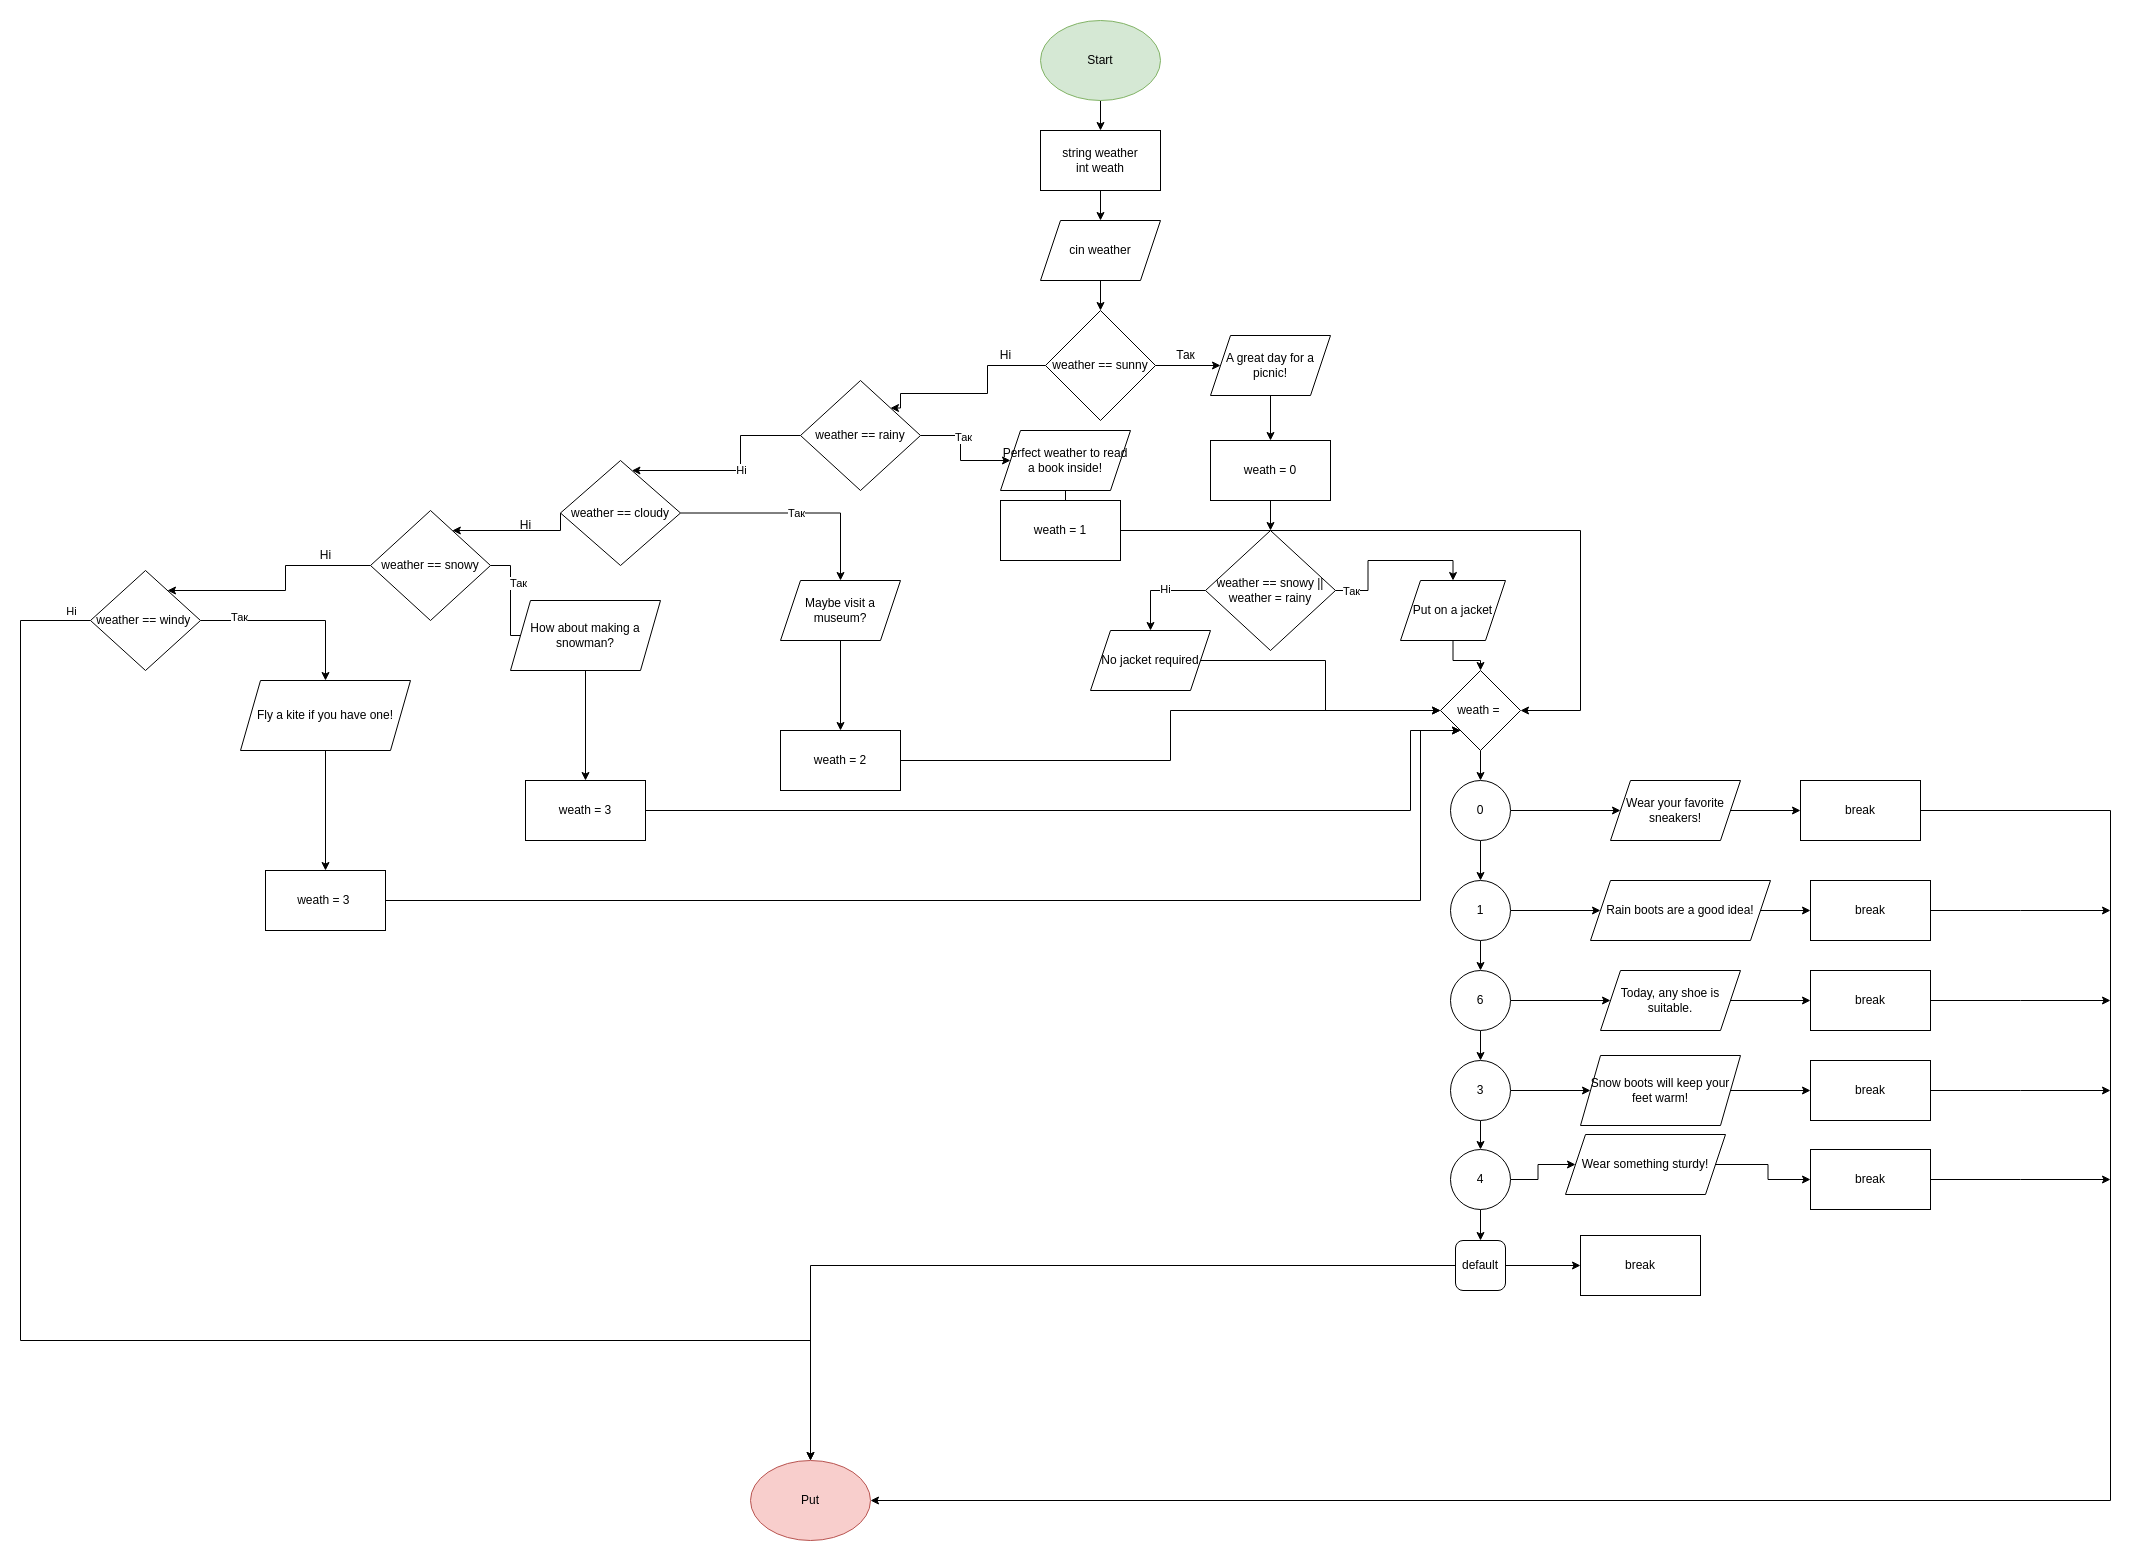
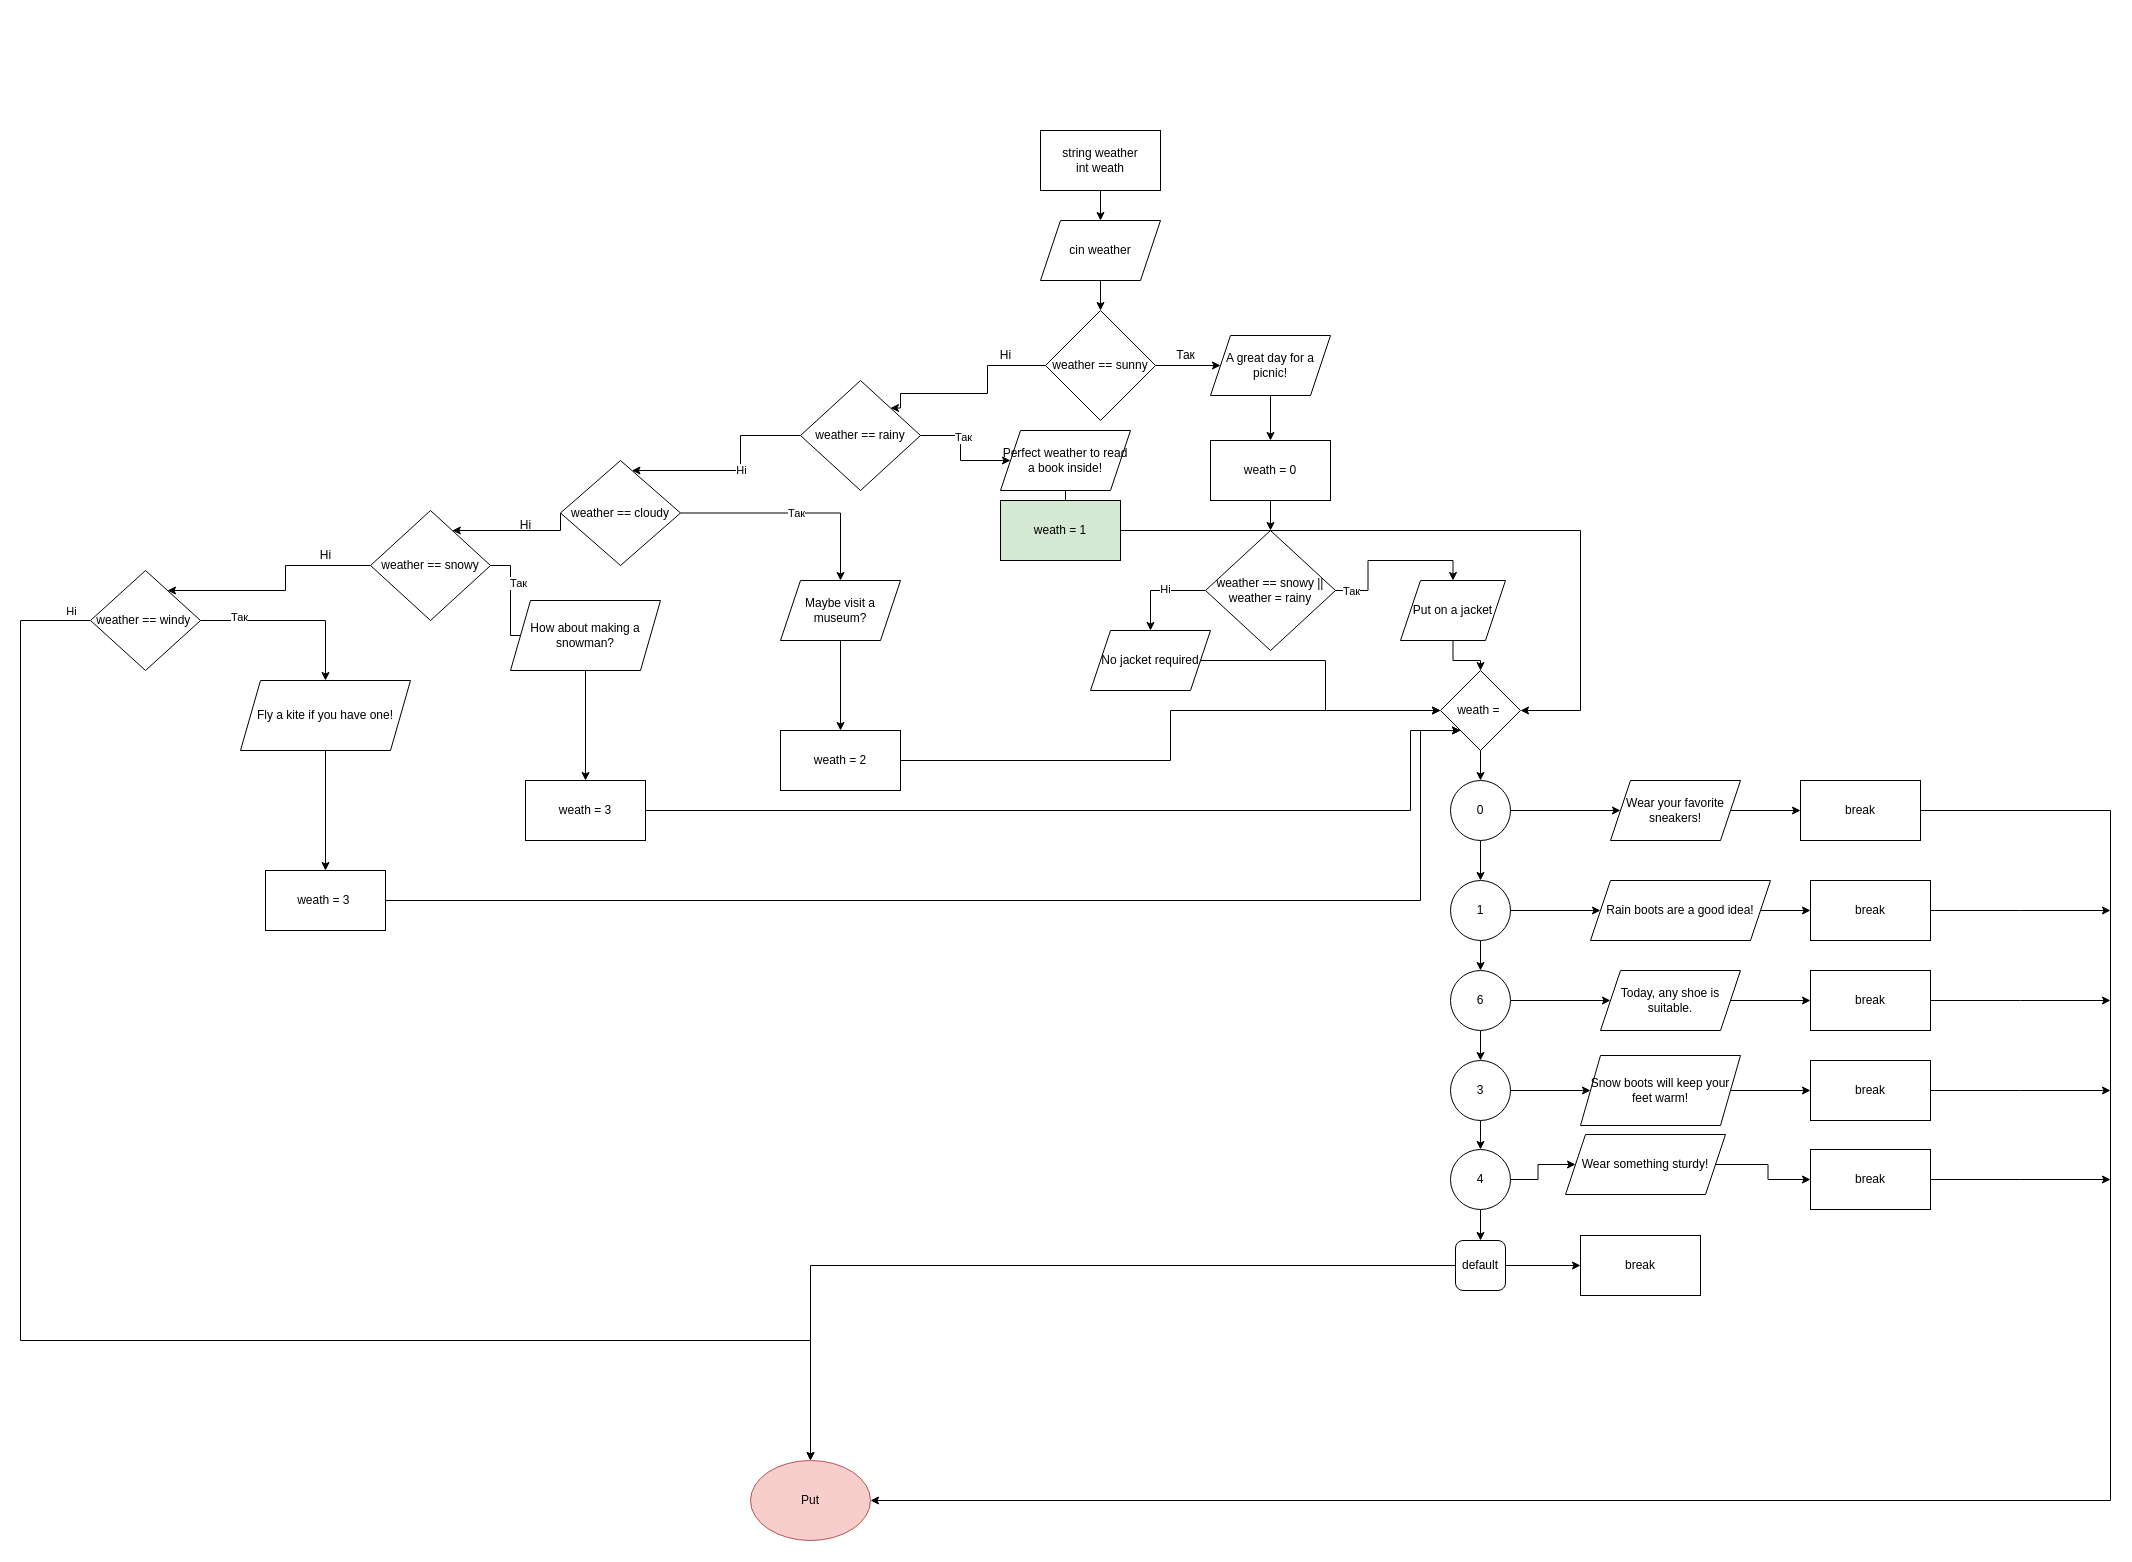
node "Start": removed
edge "Start" -> "string weather int weath": removed
node "weath = 1": fillcolor #ffffff -> #d5e8d4
